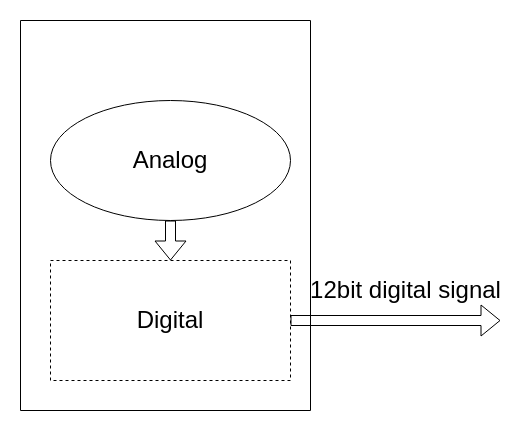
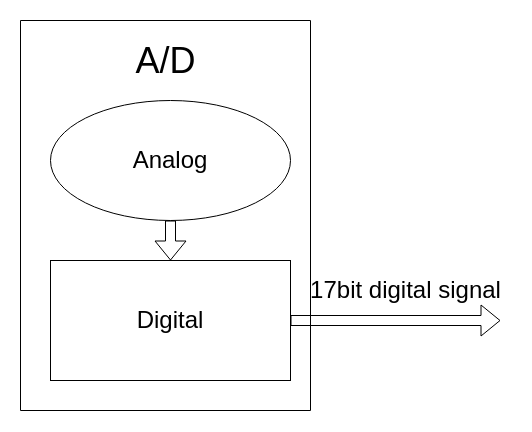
node "A/D": added
node "12bit digital signal": label "12bit digital signal" -> "17bit digital signal"
node "Digital": style dashed -> solid
